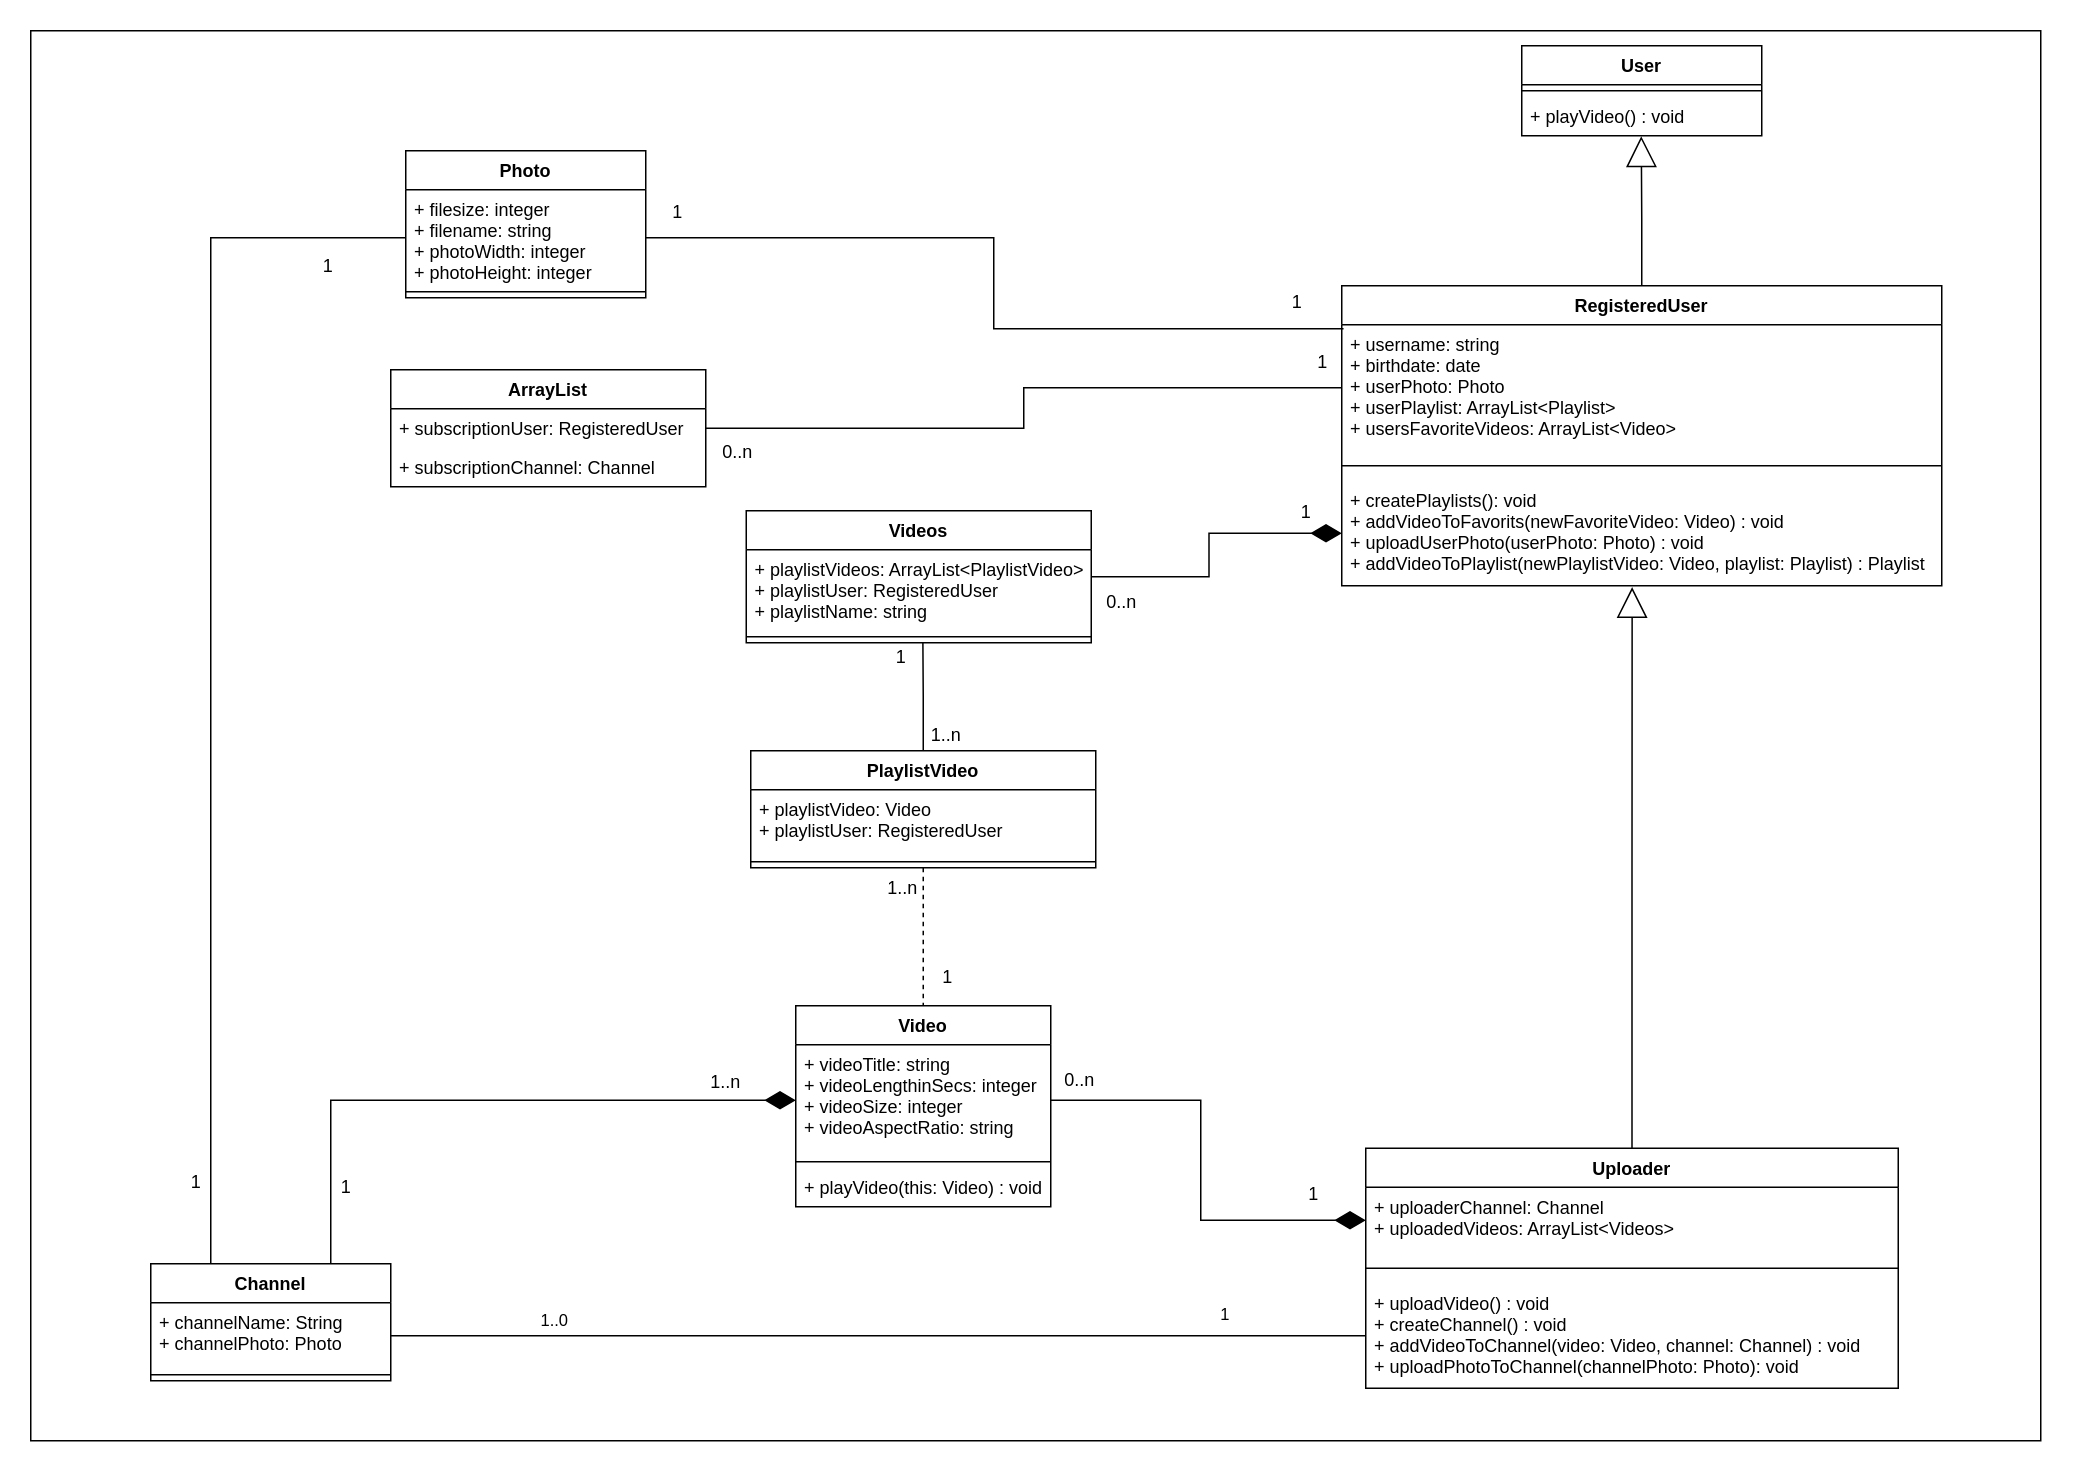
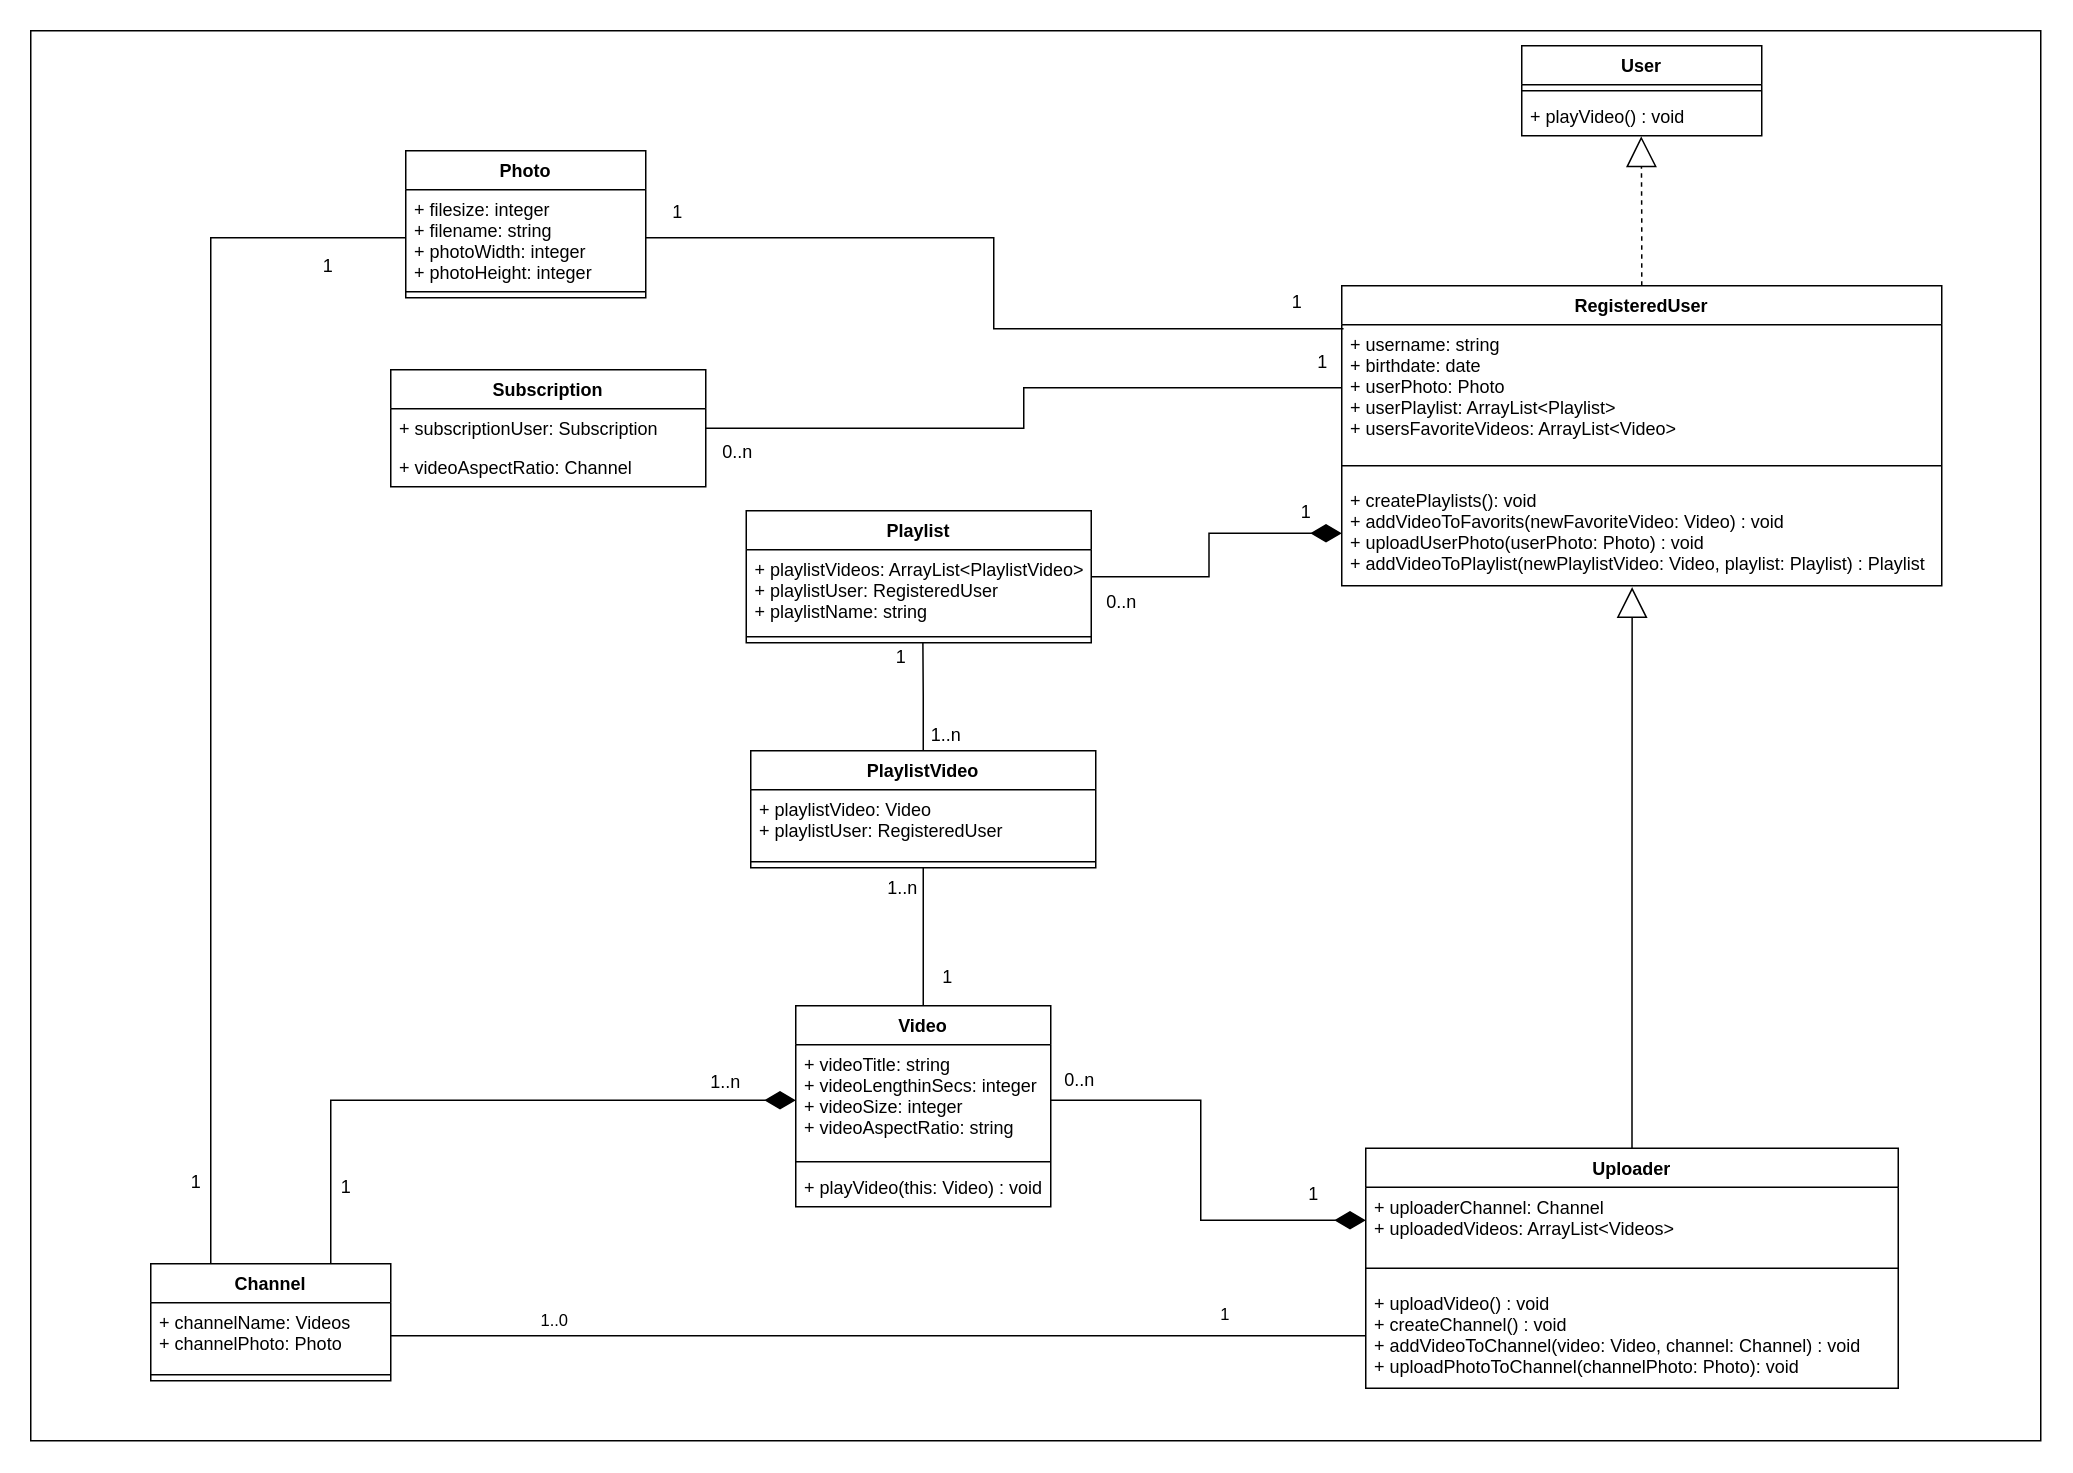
edge "RegisteredUser" -> "+ playVideo() : void": style solid -> dashed
node "ArrayList": label "ArrayList" -> "Subscription"
node "+ subscriptionUser: RegisteredUser": label "+ subscriptionUser: RegisteredUser" -> "+ subscriptionUser: Subscription"
node "+ subscriptionChannel: Channel": label "+ subscriptionChannel: Channel" -> "+ videoAspectRatio: Channel"
node "Videos": label "Videos" -> "Playlist"
edge "PlaylistVideo" -- "Video": style dashed -> solid
node "+ channelName: String + channelPhoto: Photo": label "+ channelName: String + channelPhoto: Photo" -> "+ channelName: Videos + channelPhoto: Photo"
